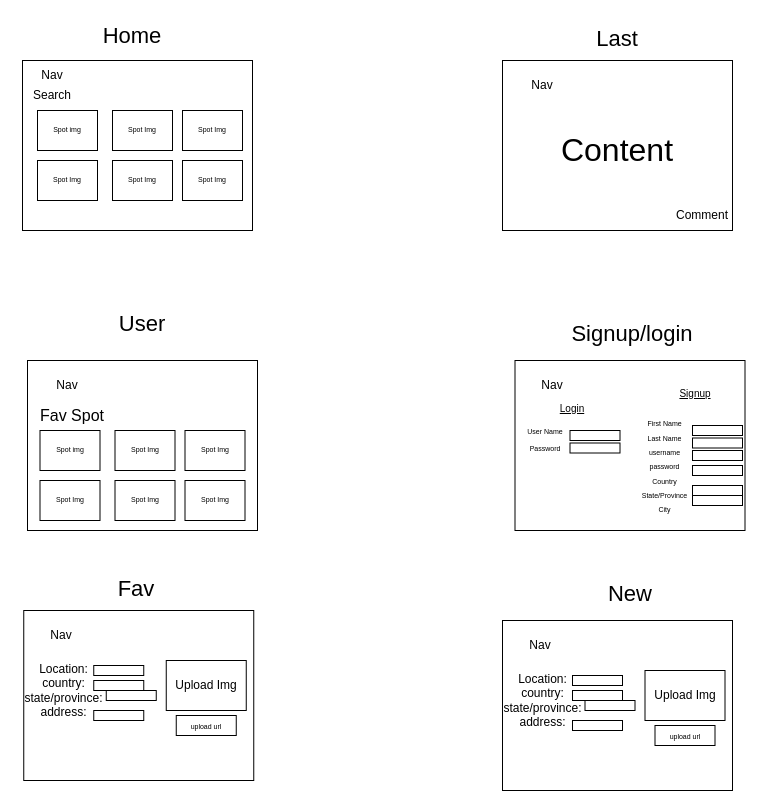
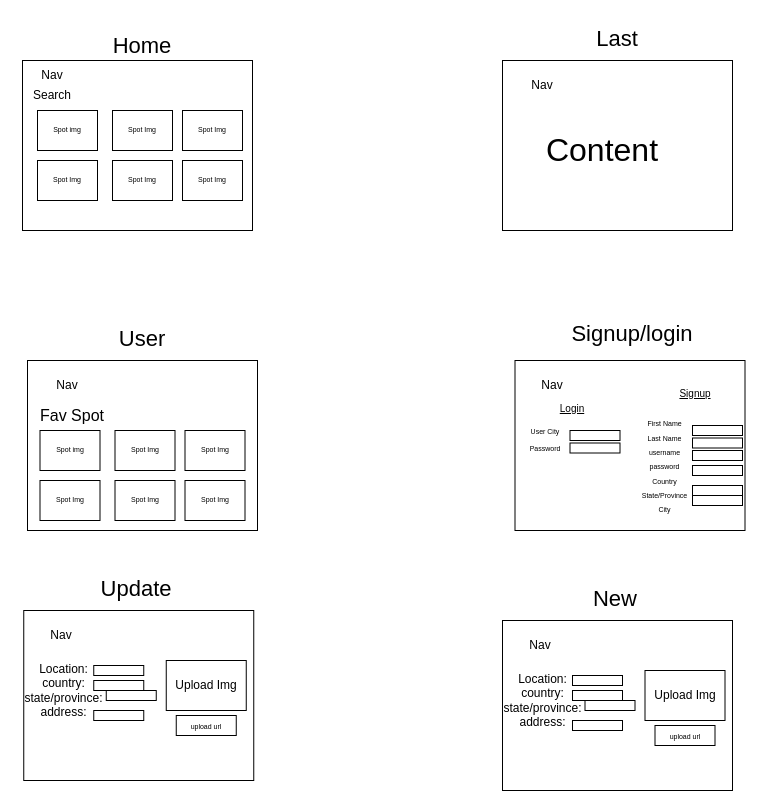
node "Home": moved (133, 31) -> (143, 41)
node "Content": moved (618, 151) -> (603, 151)
node "Comment": removed
node "User": moved (143, 321) -> (143, 336)
node "User Name Password": label "User Name Password" -> "User City Password"
node "Fav": label "Fav" -> "Update"
node "New": moved (630, 591) -> (615, 596)
